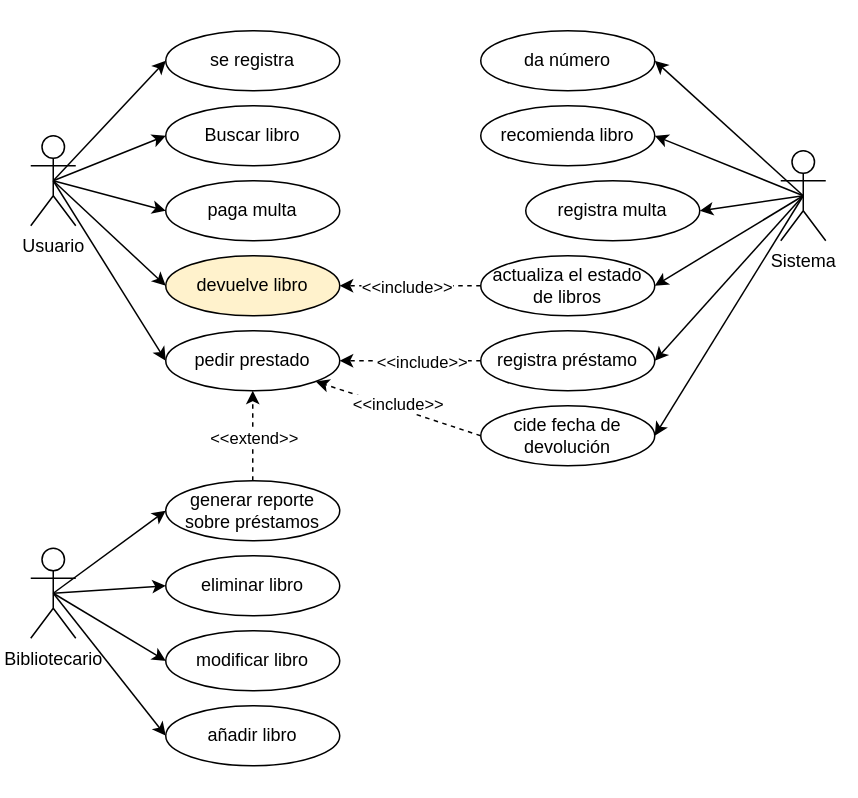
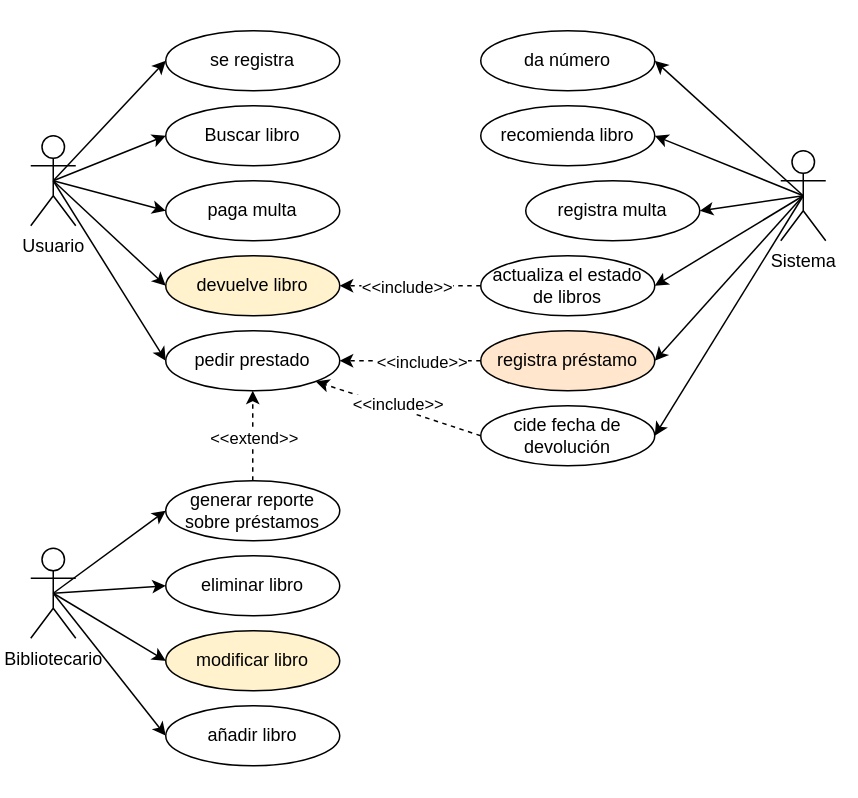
node "registra préstamo": fillcolor #ffffff -> #ffe6cc
node "modificar libro": fillcolor #ffffff -> #fff2cc
